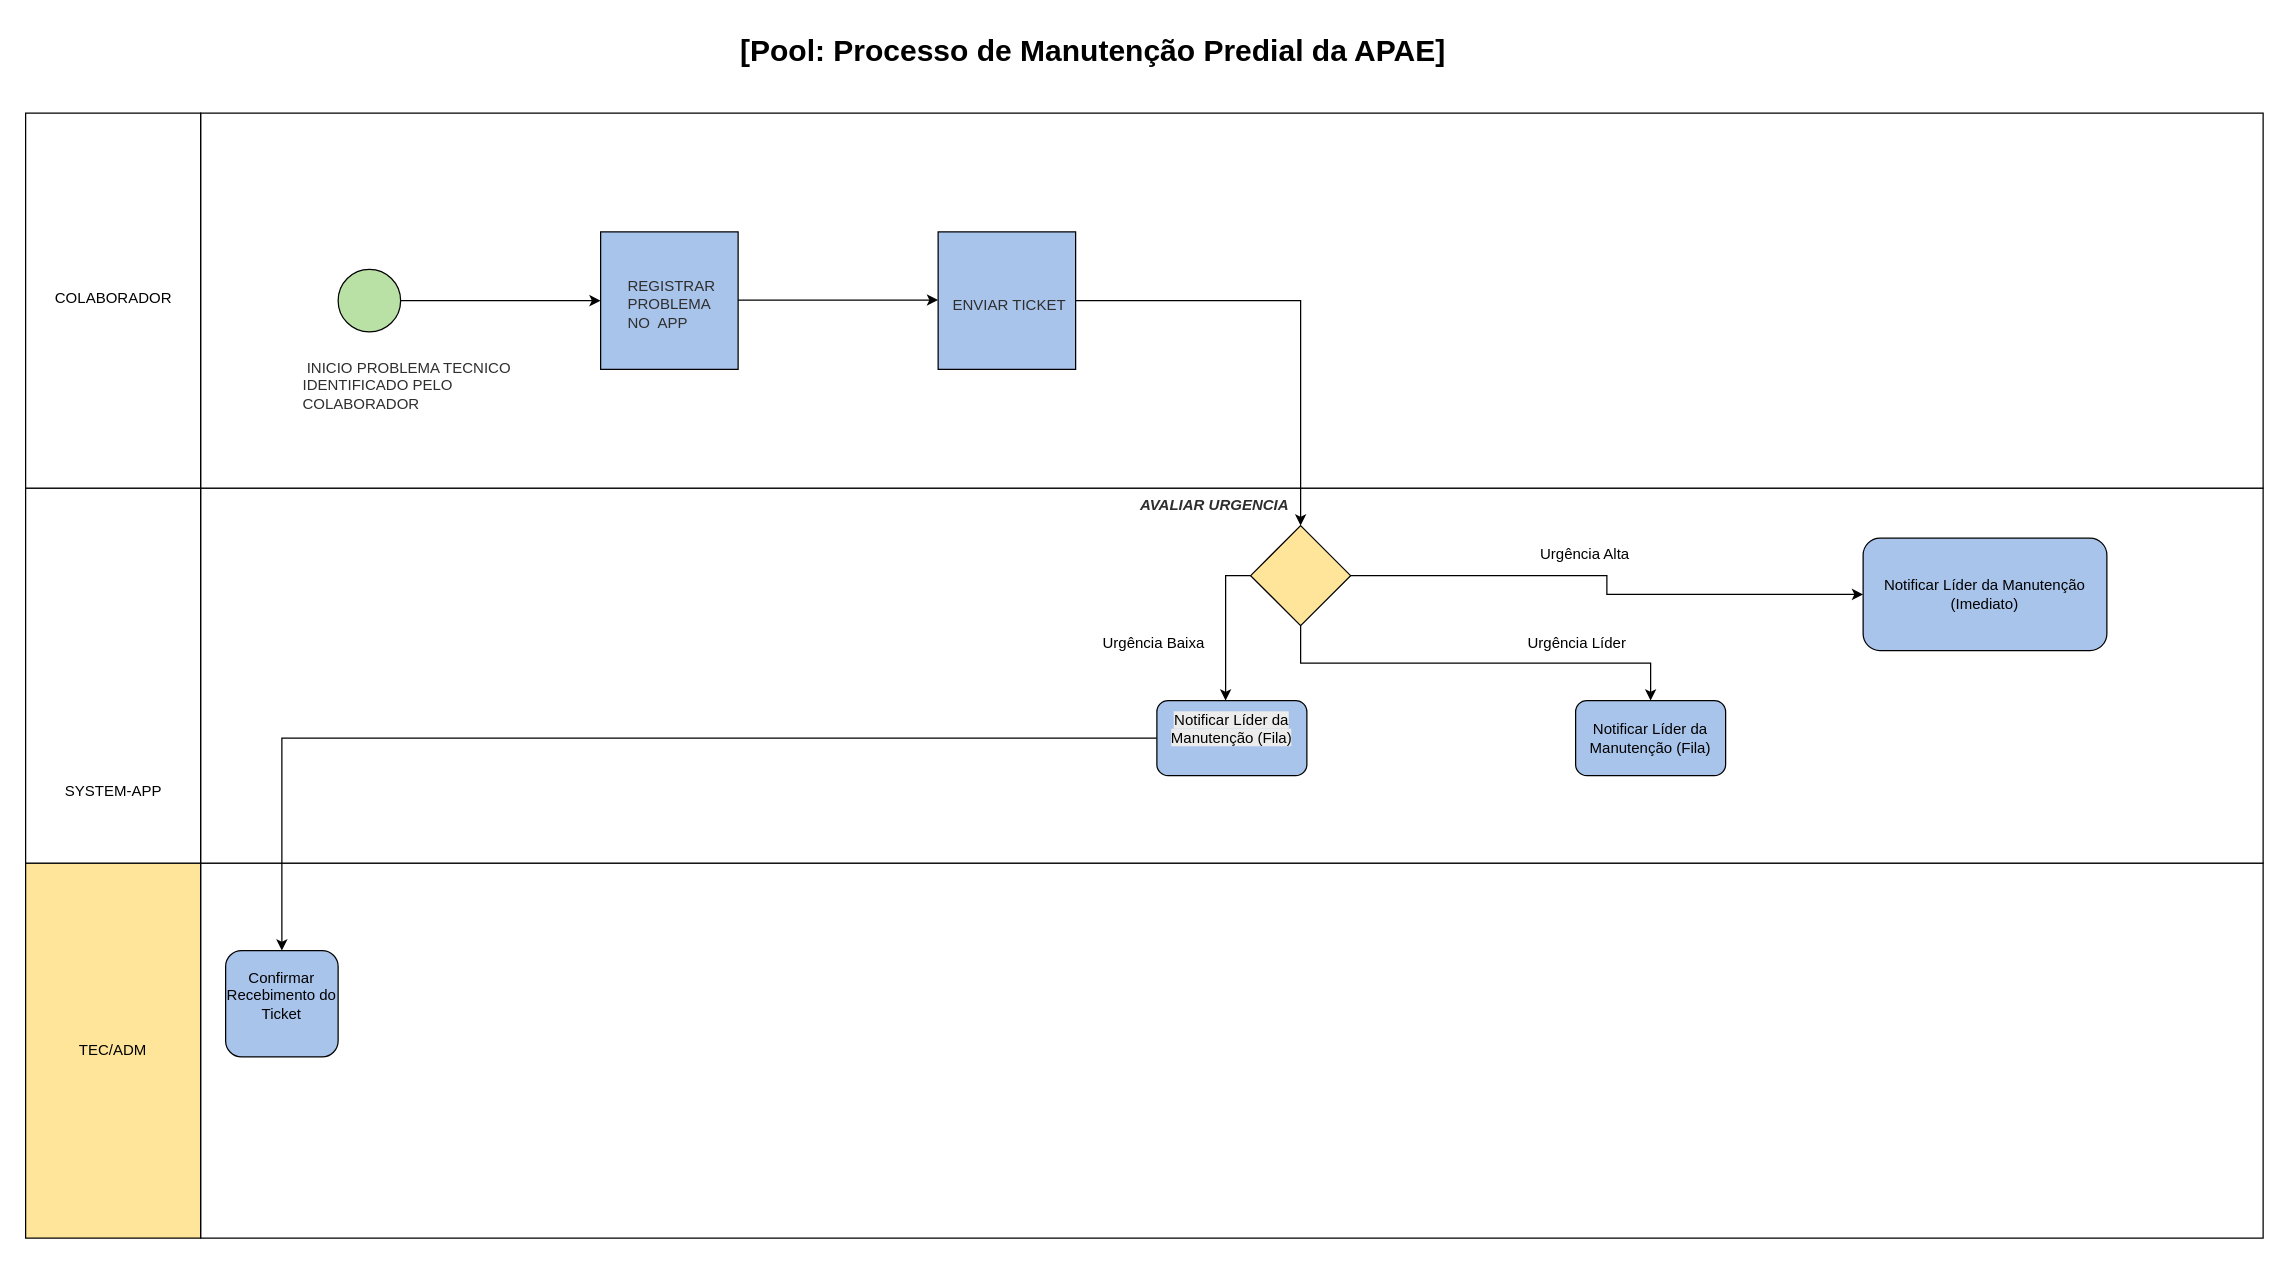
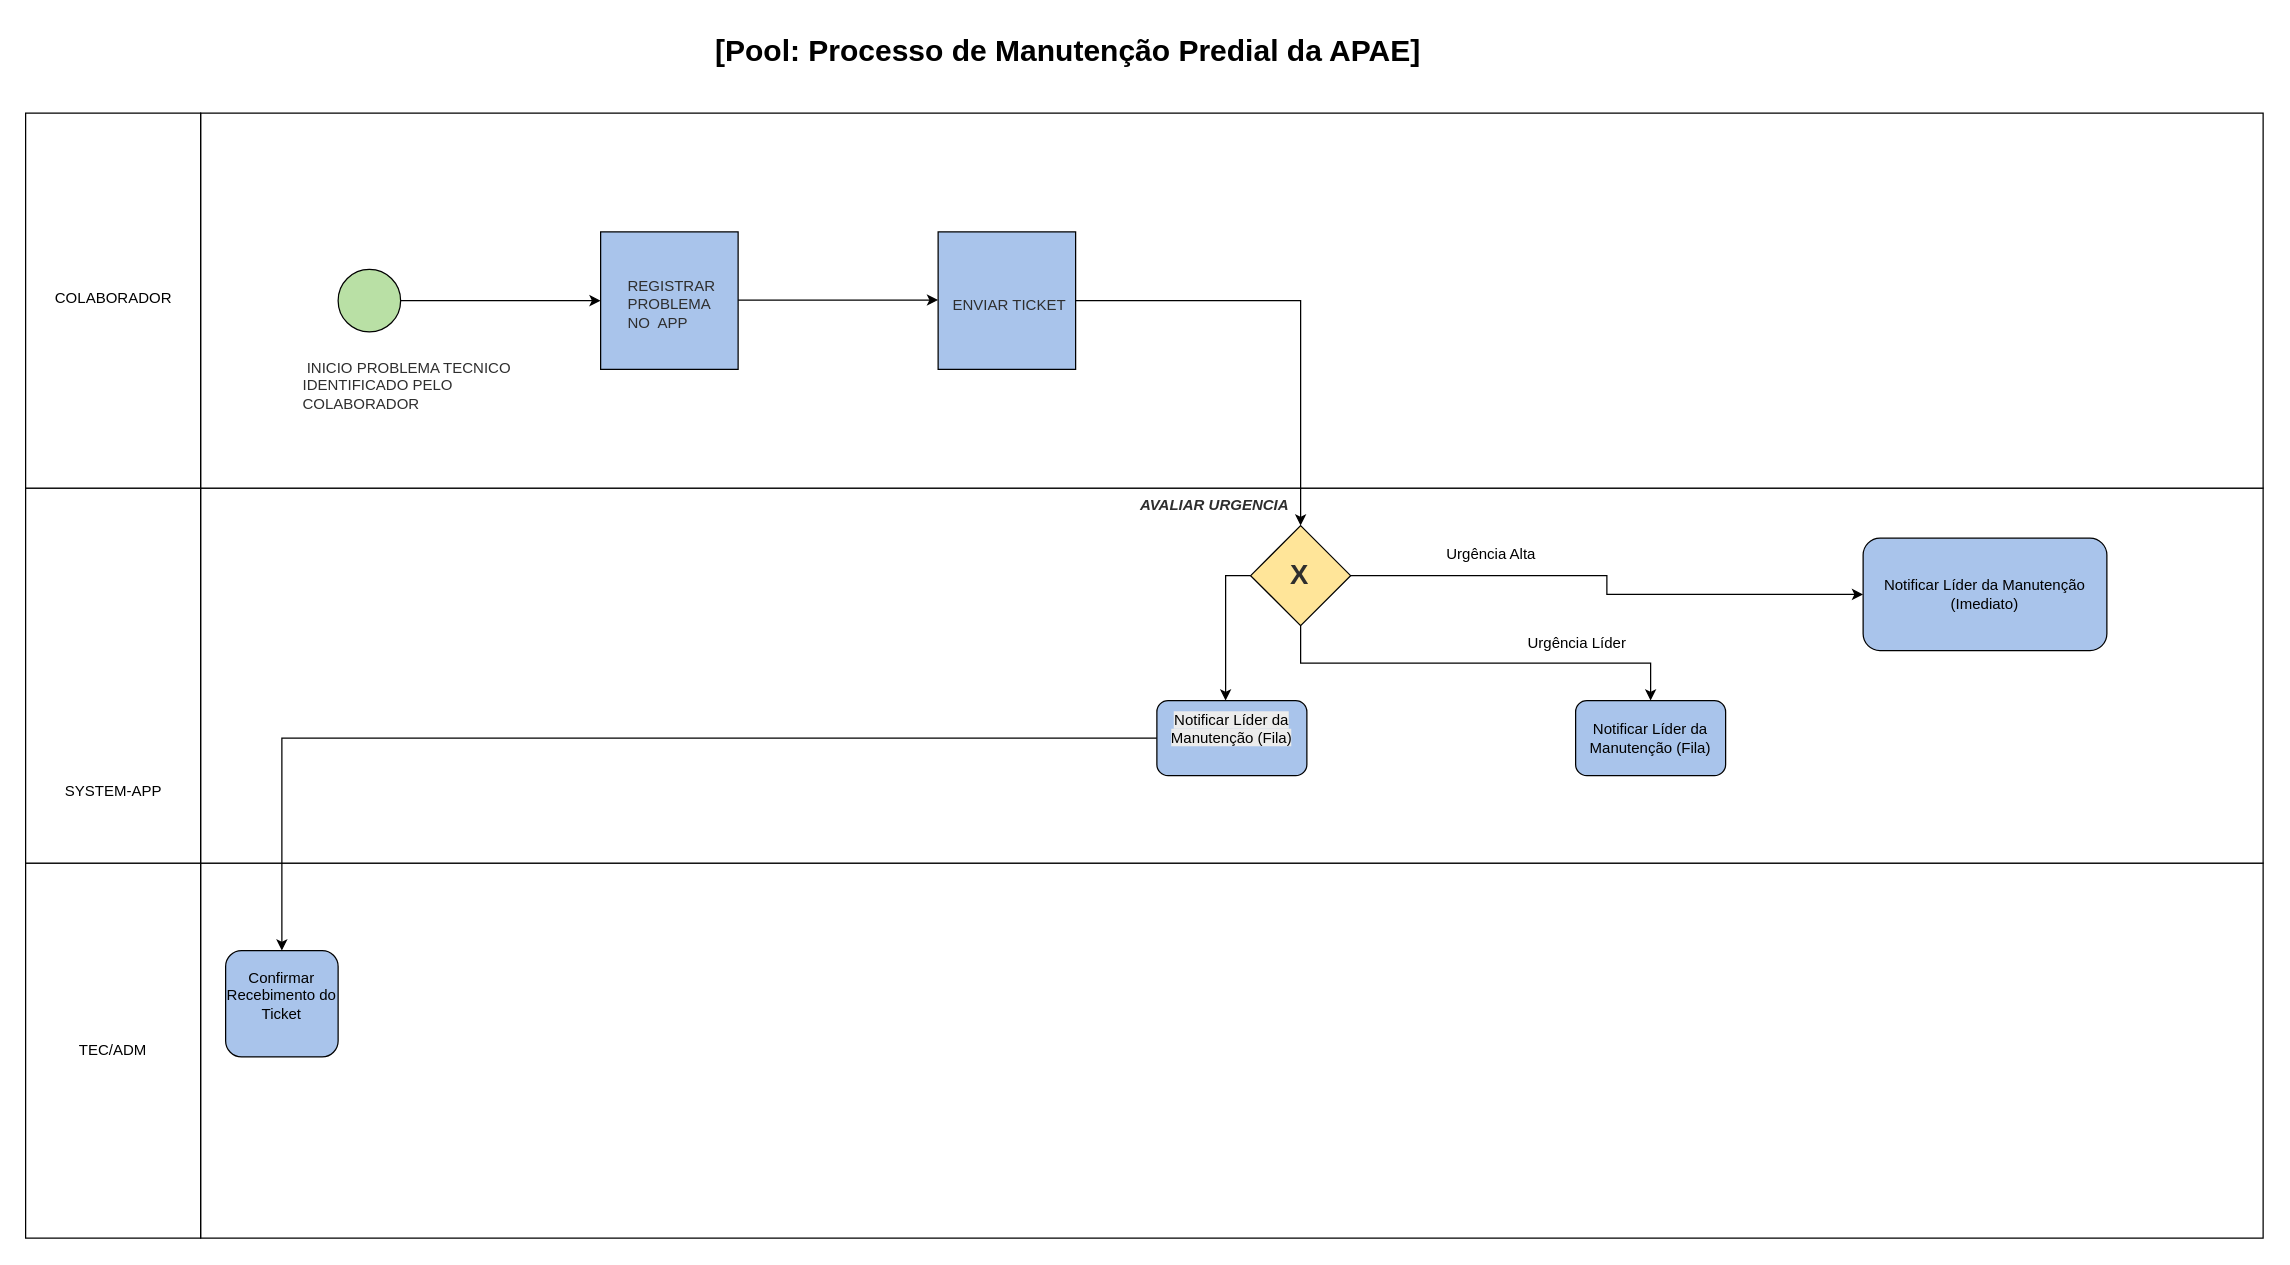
node "[Pool: Processo de Manutenção Predial da APAE]": moved (1144, 51) -> (1119, 51)
node "X": added
node "Urgência Alta": moved (1601, 562) -> (1507, 562)
node "Urgência Baixa": removed
node "TEC/ADM": fillcolor #ffe599 -> #ffffff
